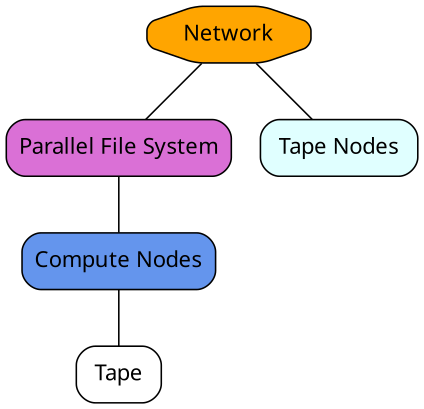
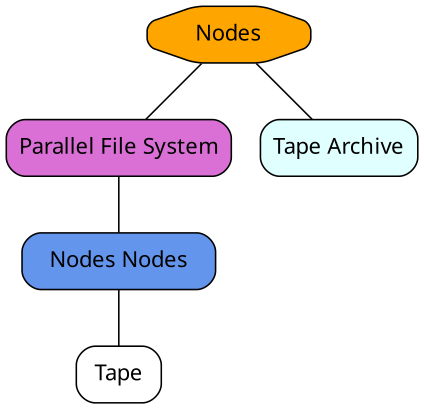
node "Network": label "Network" -> "Nodes"
node "Tape Nodes": label "Tape Nodes" -> "Tape Archive"
node "Compute Nodes": label "Compute Nodes" -> "Nodes Nodes"
